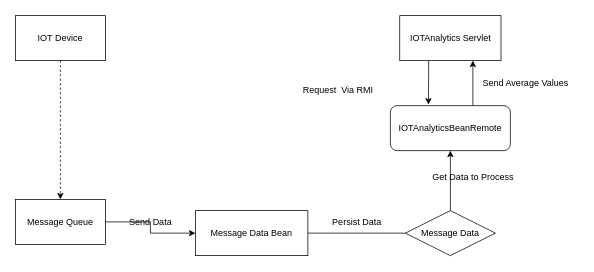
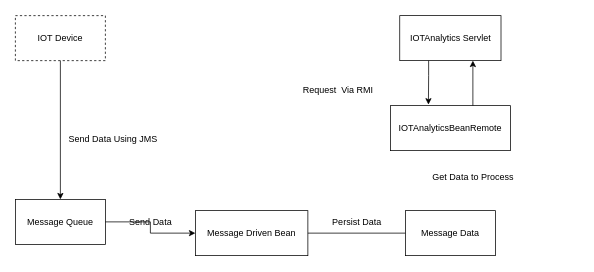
node "IOT Device": style solid -> dashed
node "Send Average Values": removed
edge "IOT Device" -> "Message Queue": style dashed -> solid
node "IOTAnalyticsBeanRemote": shape rounded rectangle -> rectangle
node "Send Data Using JMS": added
edge "Message Data" -> "IOTAnalyticsBeanRemote": removed
node "Message Data Bean": label "Message Data Bean" -> "Message Driven Bean"
node "Message Data": shape diamond -> rectangle
